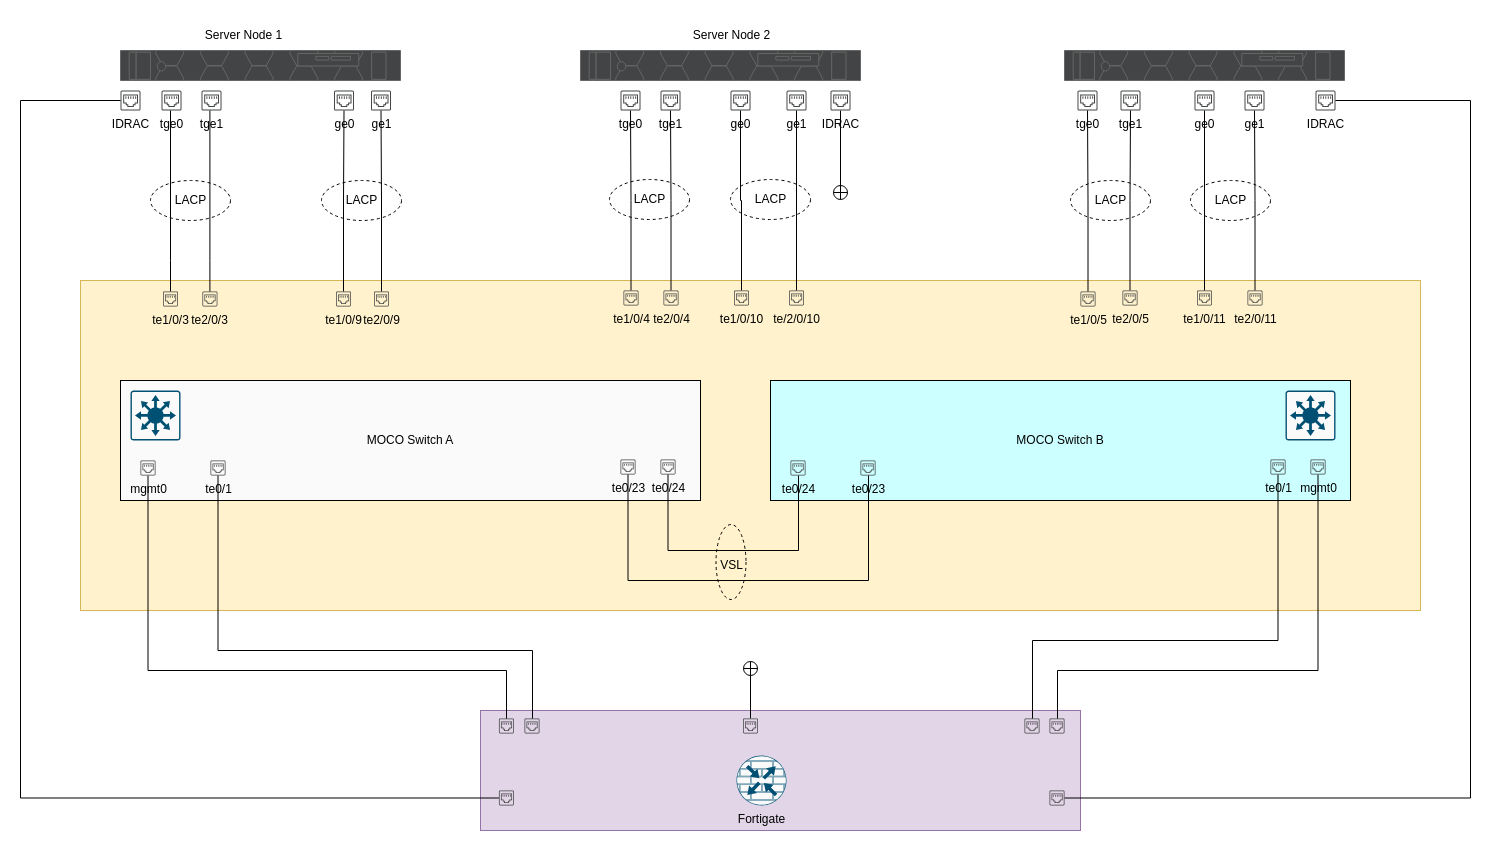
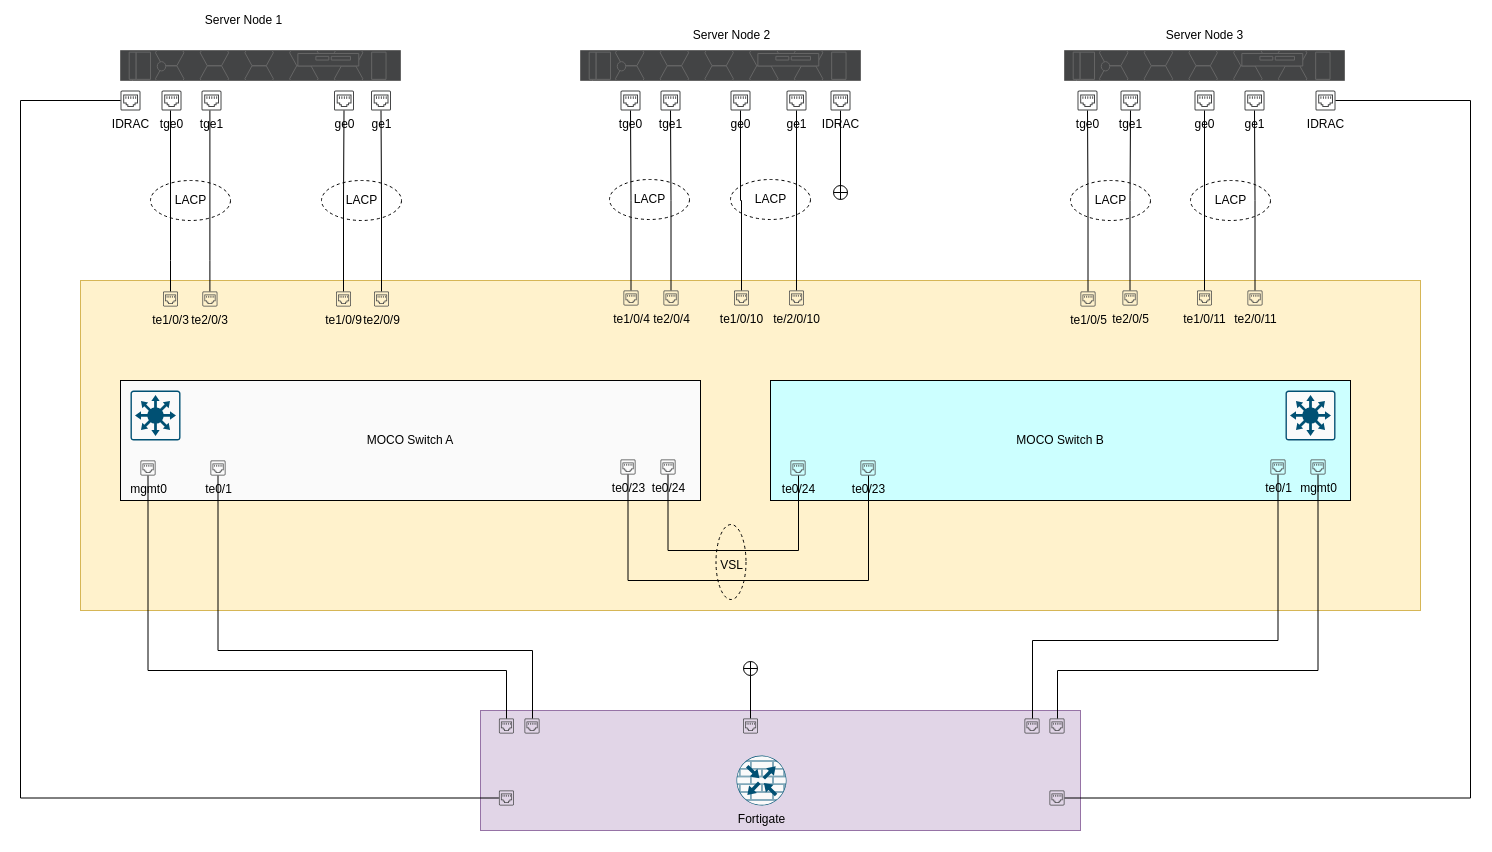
node "Server Node 1": moved (244, 36) -> (244, 21)
node "Server Node 3": added
